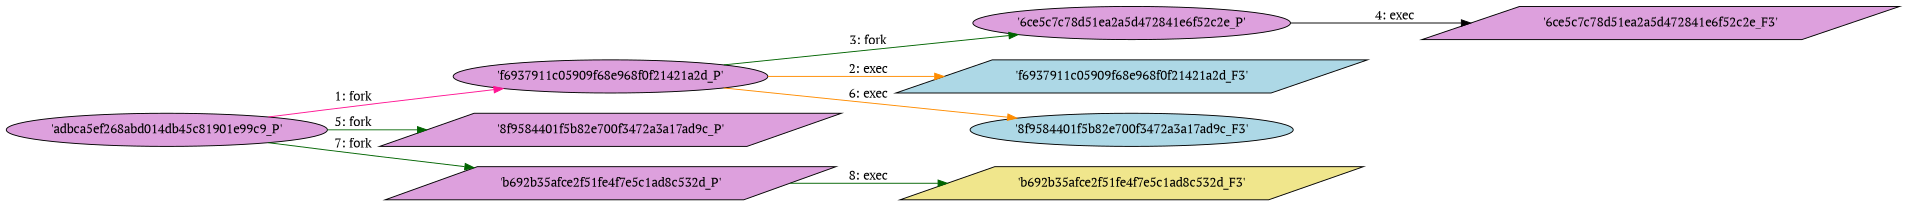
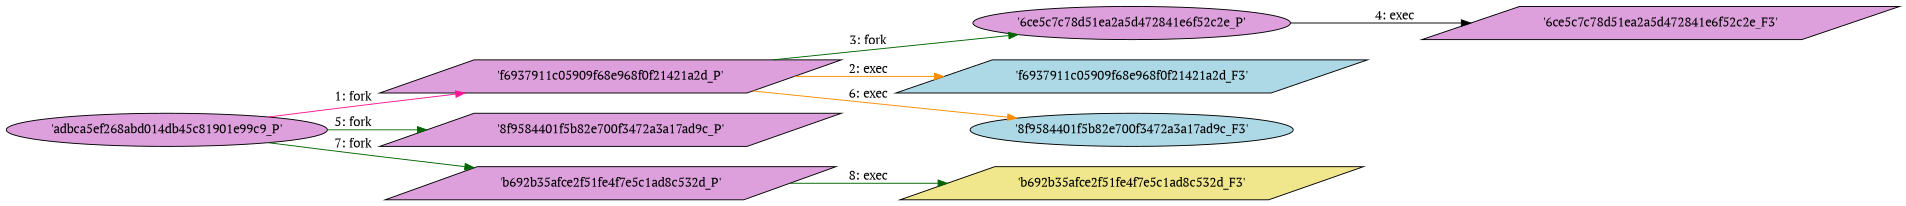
node "'f6937911c05909f68e968f0f21421a2d_P'": shape ellipse -> parallelogram
